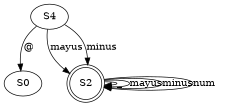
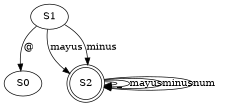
node "S4": label "S4" -> "S1"
